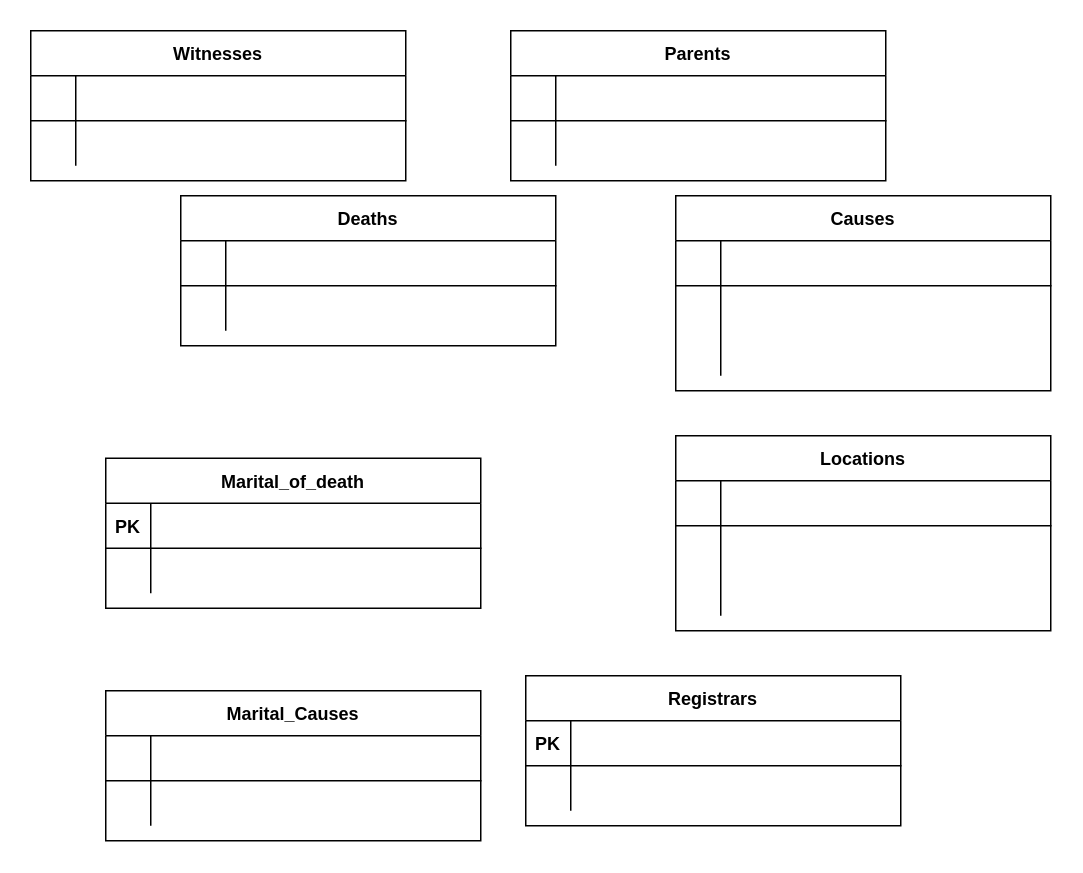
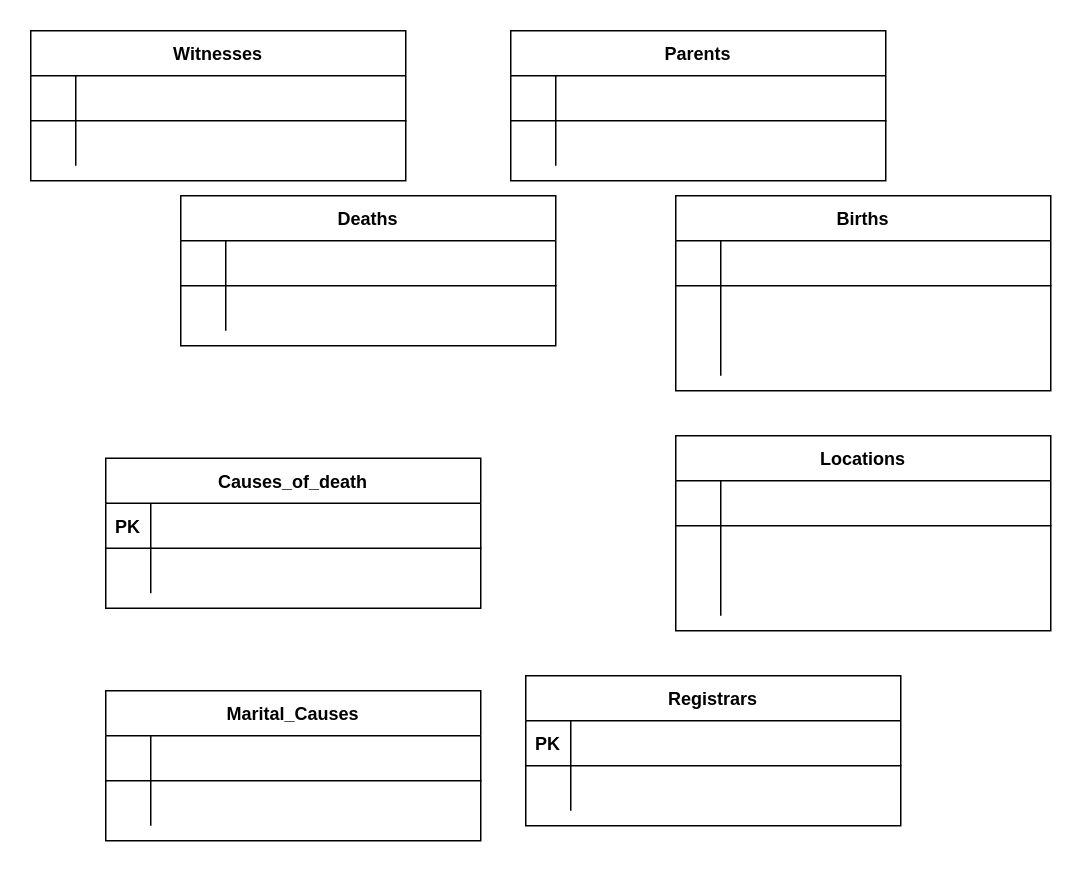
node "Causes": label "Causes" -> "Births"
node "Marital_of_death": label "Marital_of_death" -> "Causes_of_death"
